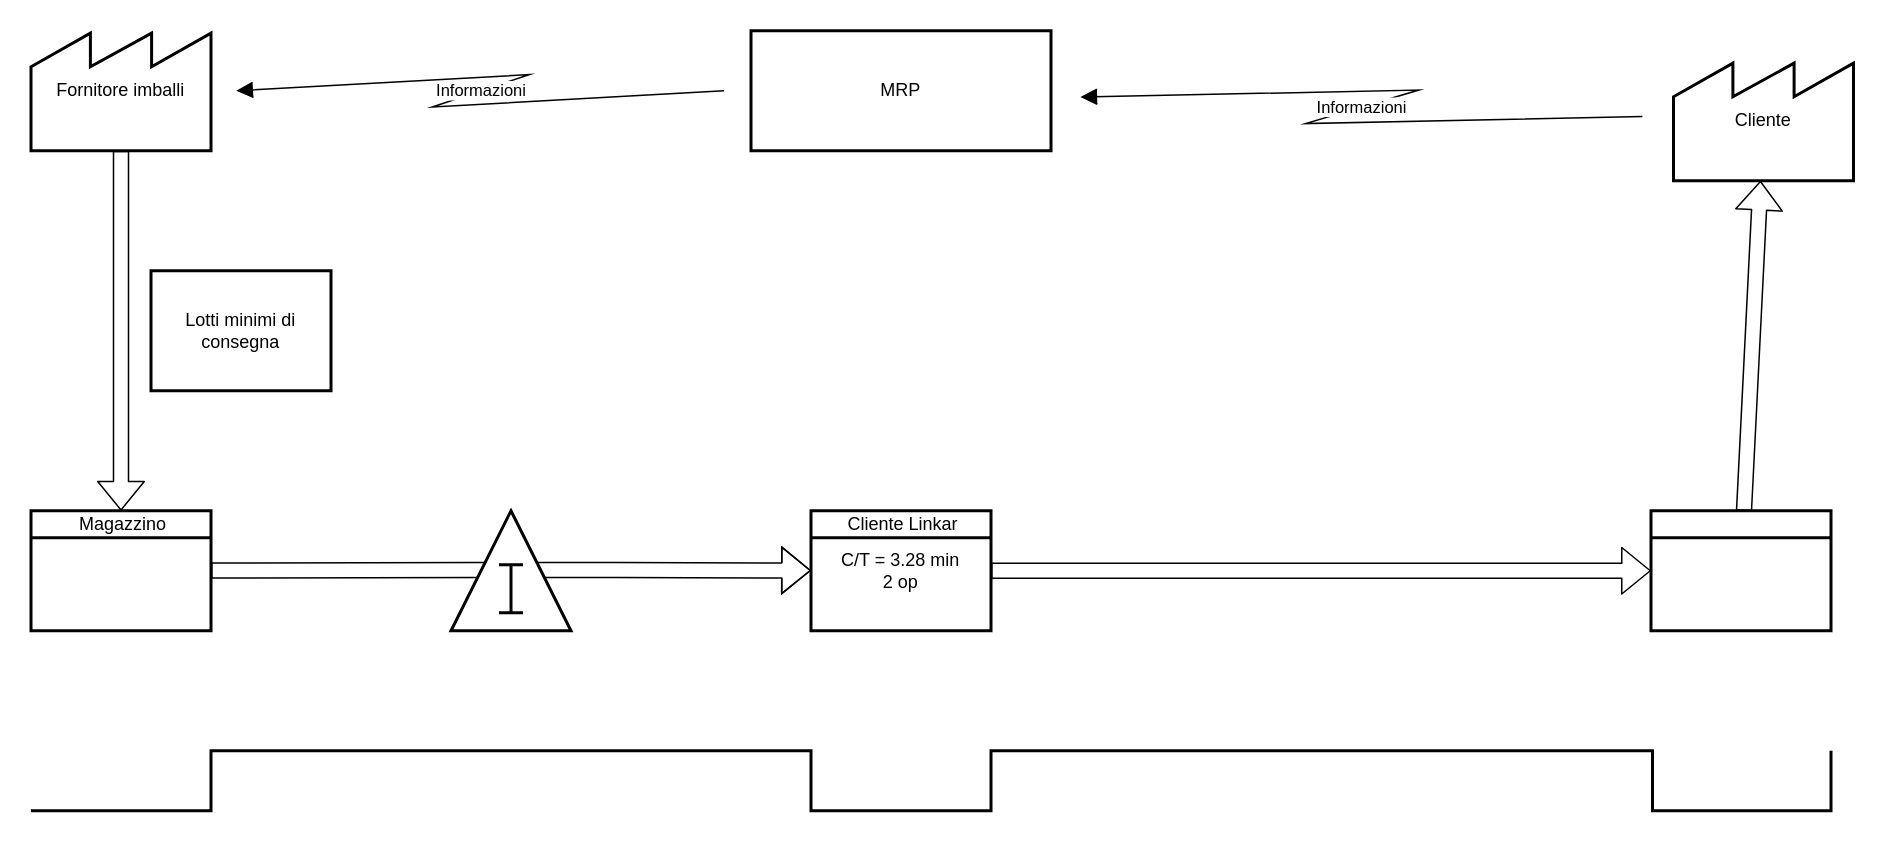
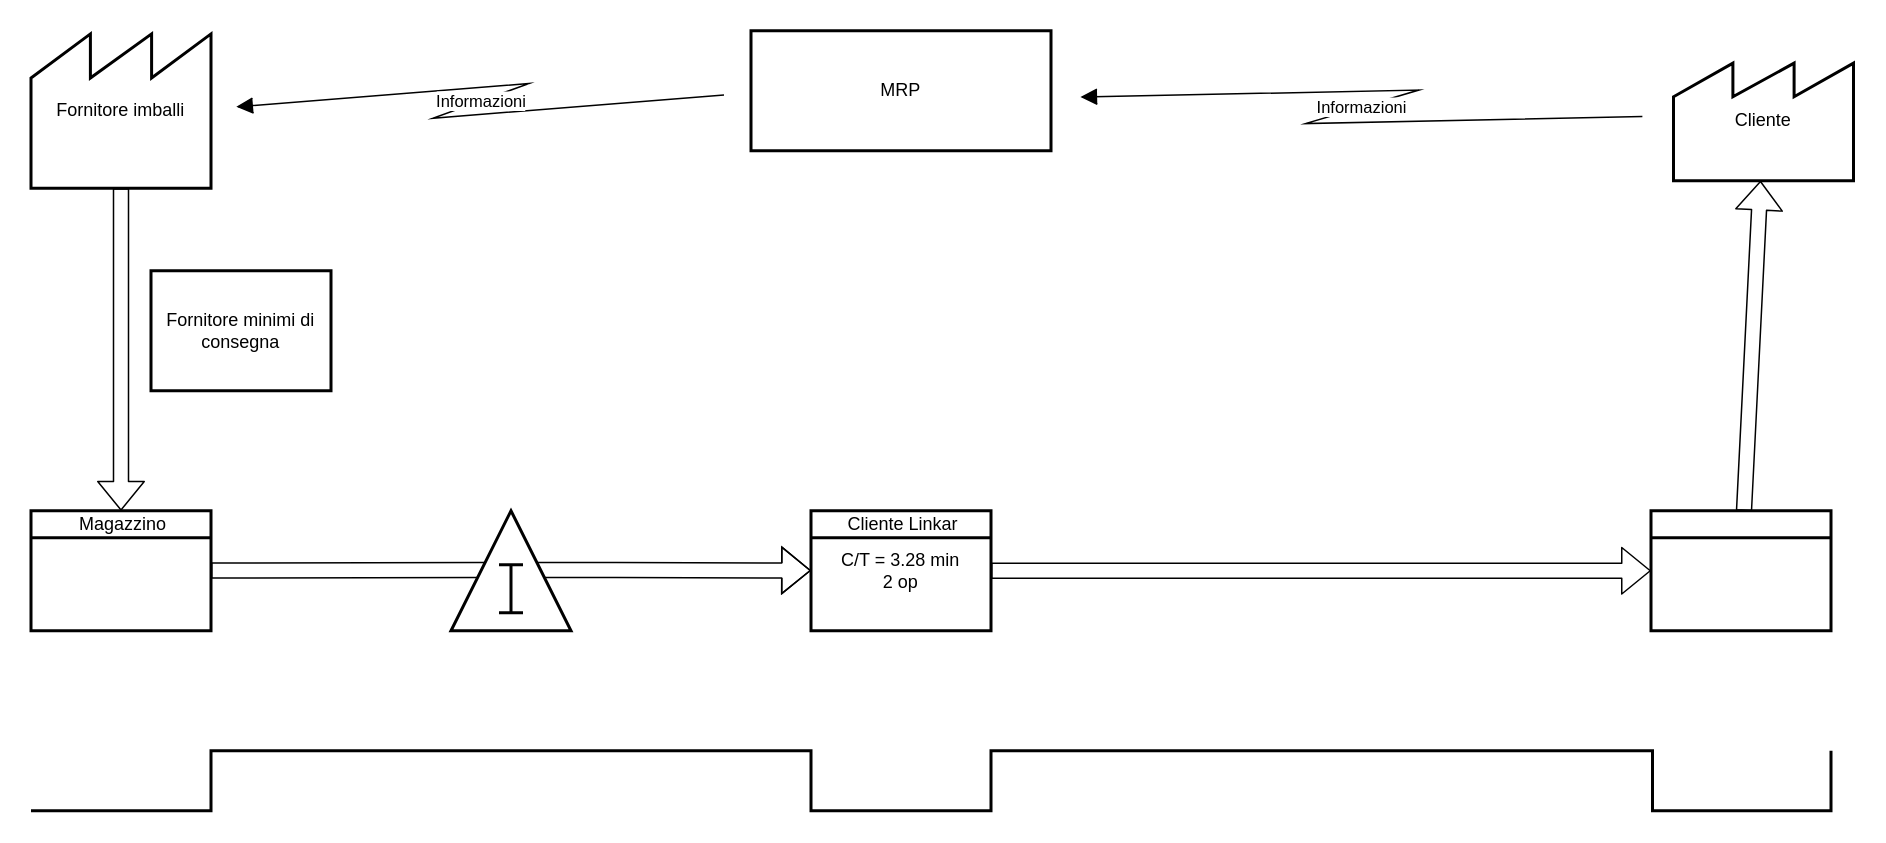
node "Fornitore imballi": size 180x120 -> 180x158
node "Lotti minimi di consegna": label "Lotti minimi di consegna" -> "Fornitore minimi di consegna"
